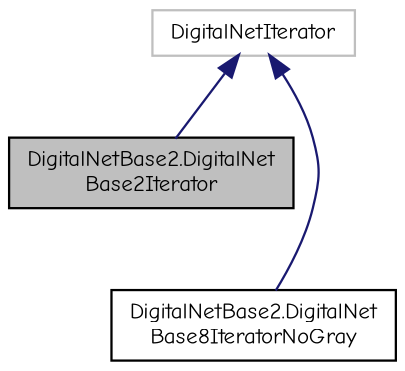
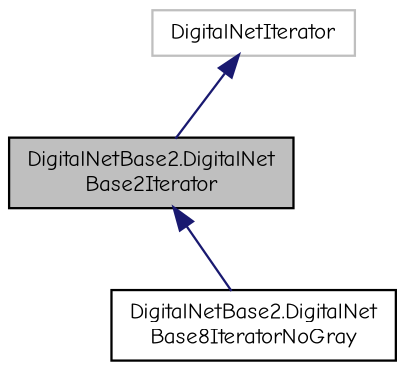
edge "DigitalNetBase2.DigitalNet Base8IteratorNoGray" -> "DigitalNetIterator": now "DigitalNetBase2.DigitalNet Base8IteratorNoGray" -> "DigitalNetBase2.DigitalNet Base2Iterator"
